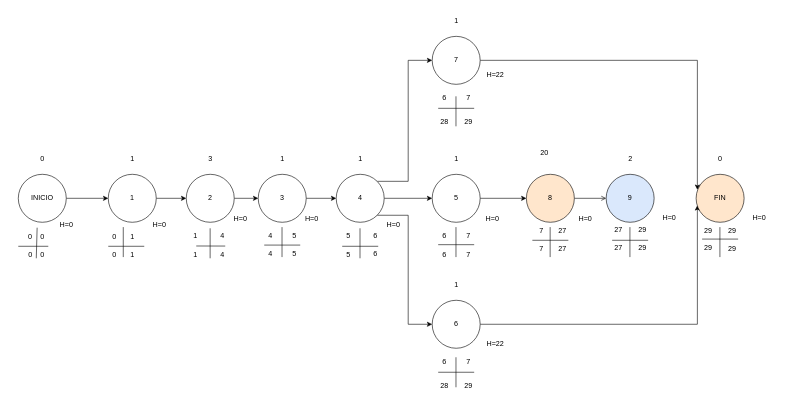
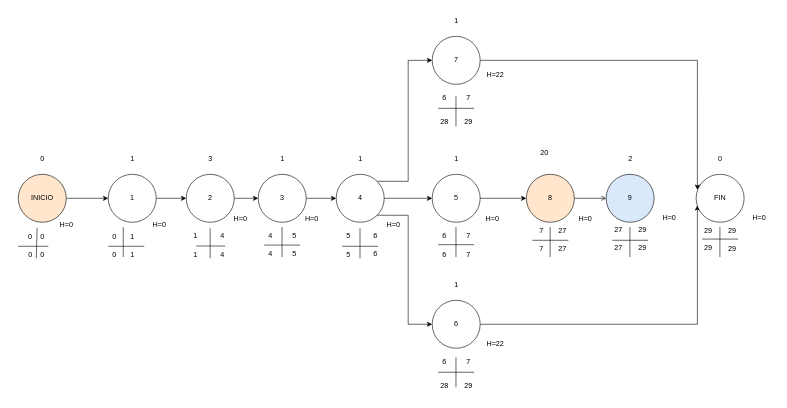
node "INICIO": fillcolor #ffffff -> #ffe6cc
node "FIN": fillcolor #ffe6cc -> #ffffff
